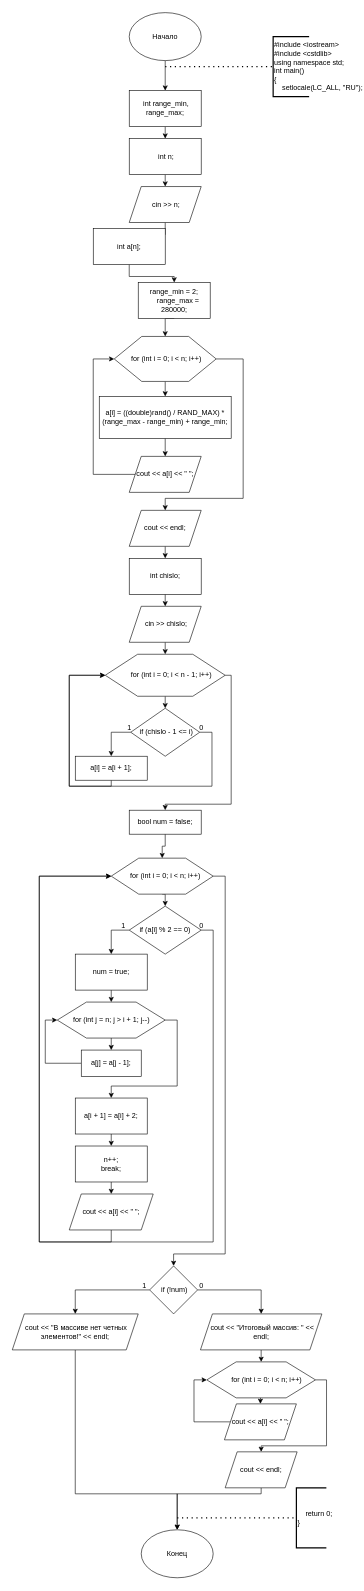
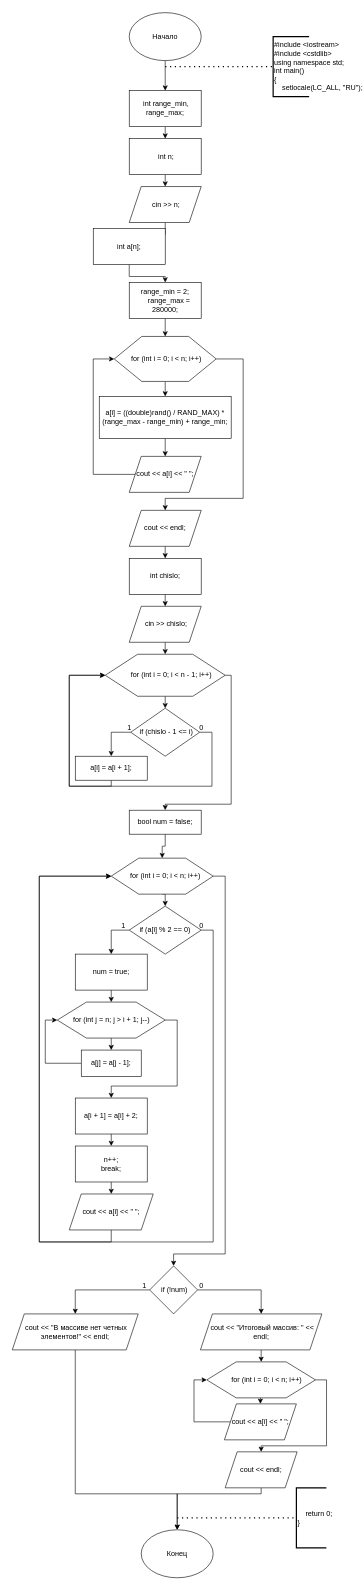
node "range_min = 2; range_max = 280000;": moved (174, 300) -> (165, 300)
